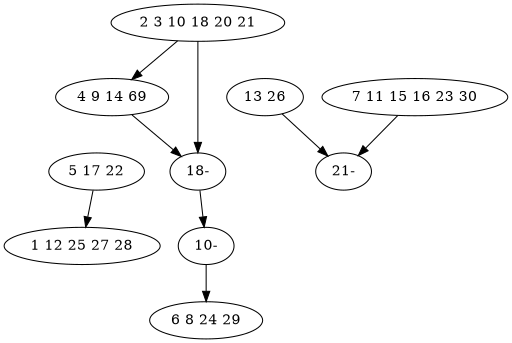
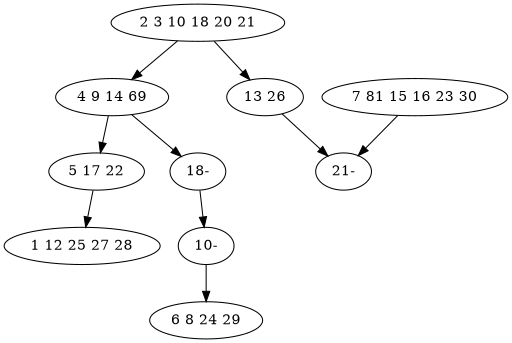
edge "2 3 10 18 20 21" -> "18-": now "2 3 10 18 20 21" -> "13 26"
node "7 11 15 16 23 30": label "7 11 15 16 23 30" -> "7 81 15 16 23 30"
edge "4 9 14 69" -> "5 17 22": added
